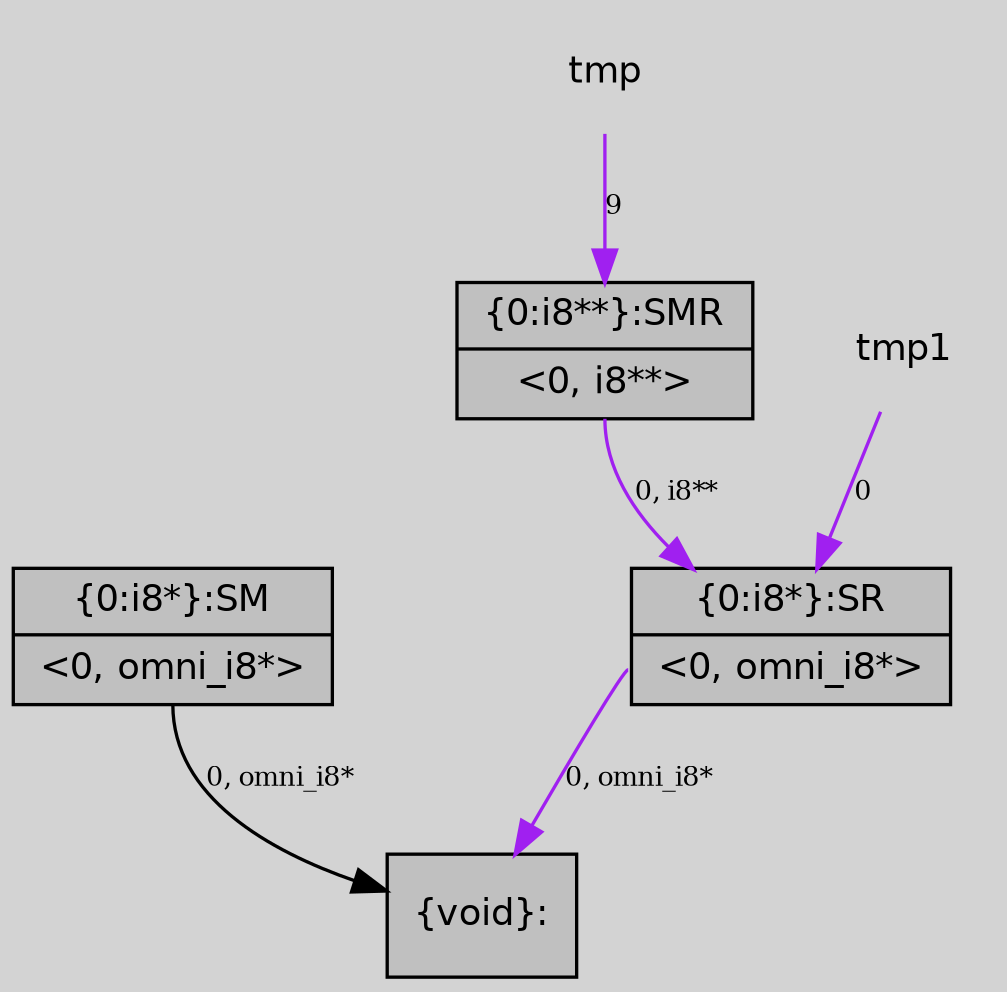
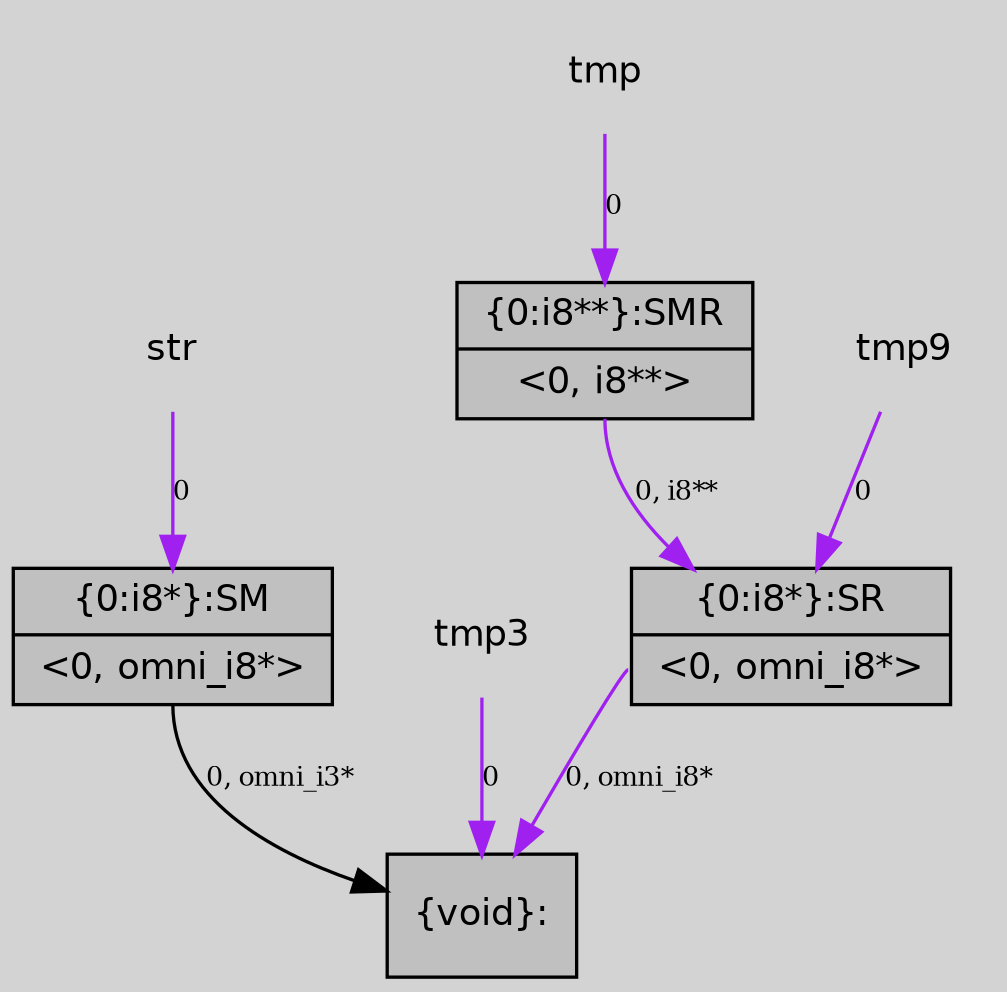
edge "tmp" -> "{0:i8**}:SMR": label "9" -> "0"
node "str": added
node "tmp1": label "tmp1" -> "tmp9"
node "tmp3": added
edge "{0:i8*}:SM" -> "{void}:": label "0, omni_i8*" -> "0, omni_i3*"
